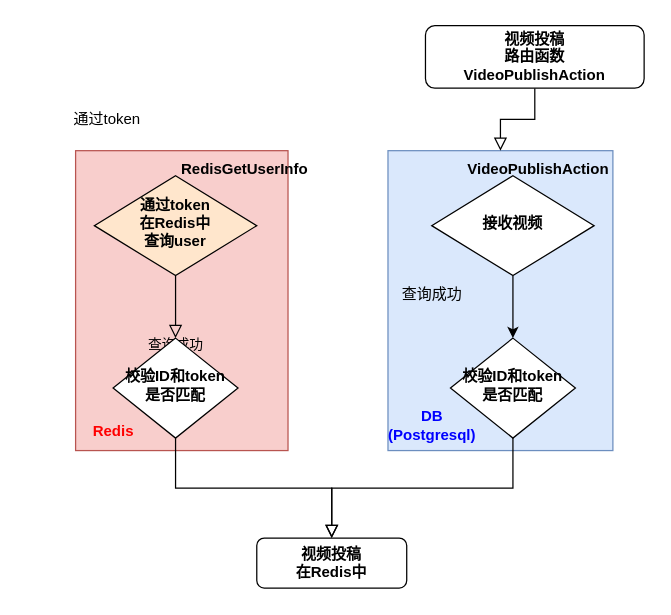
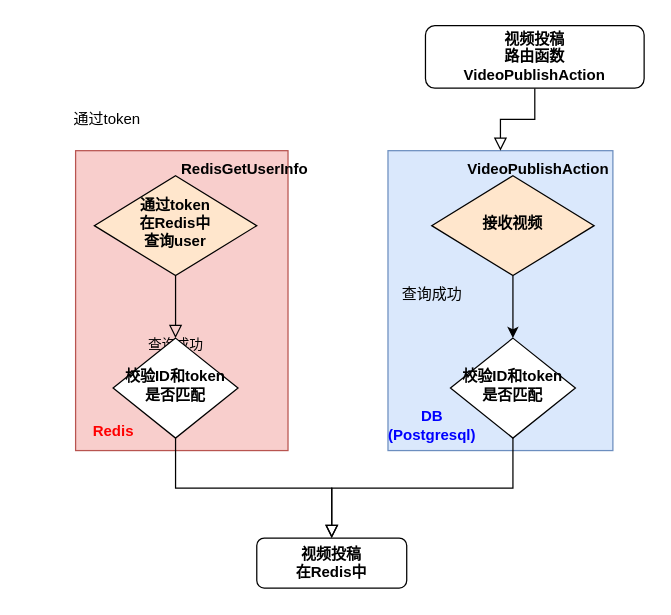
node "接收视频": fillcolor #ffffff -> #ffe6cc
